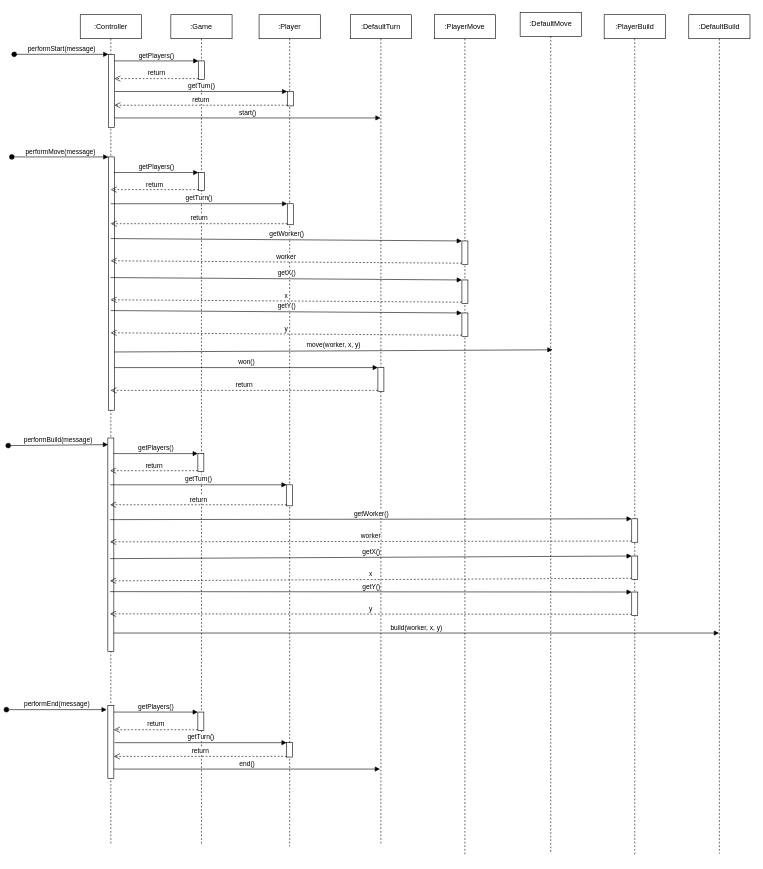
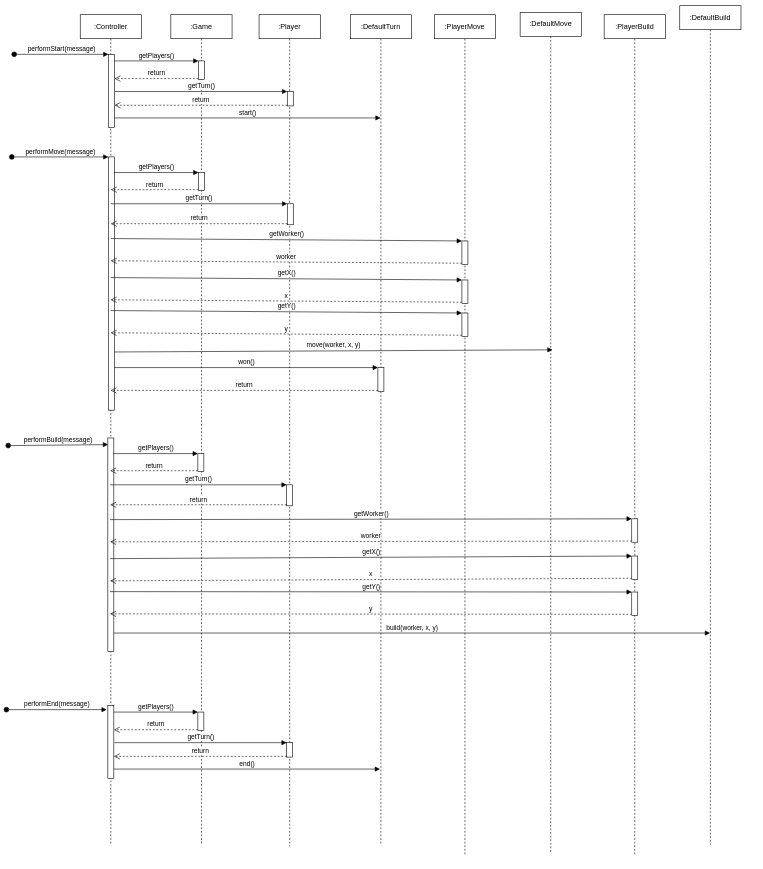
node ":DefaultBuild": moved (719, 434) -> (710, 425)
